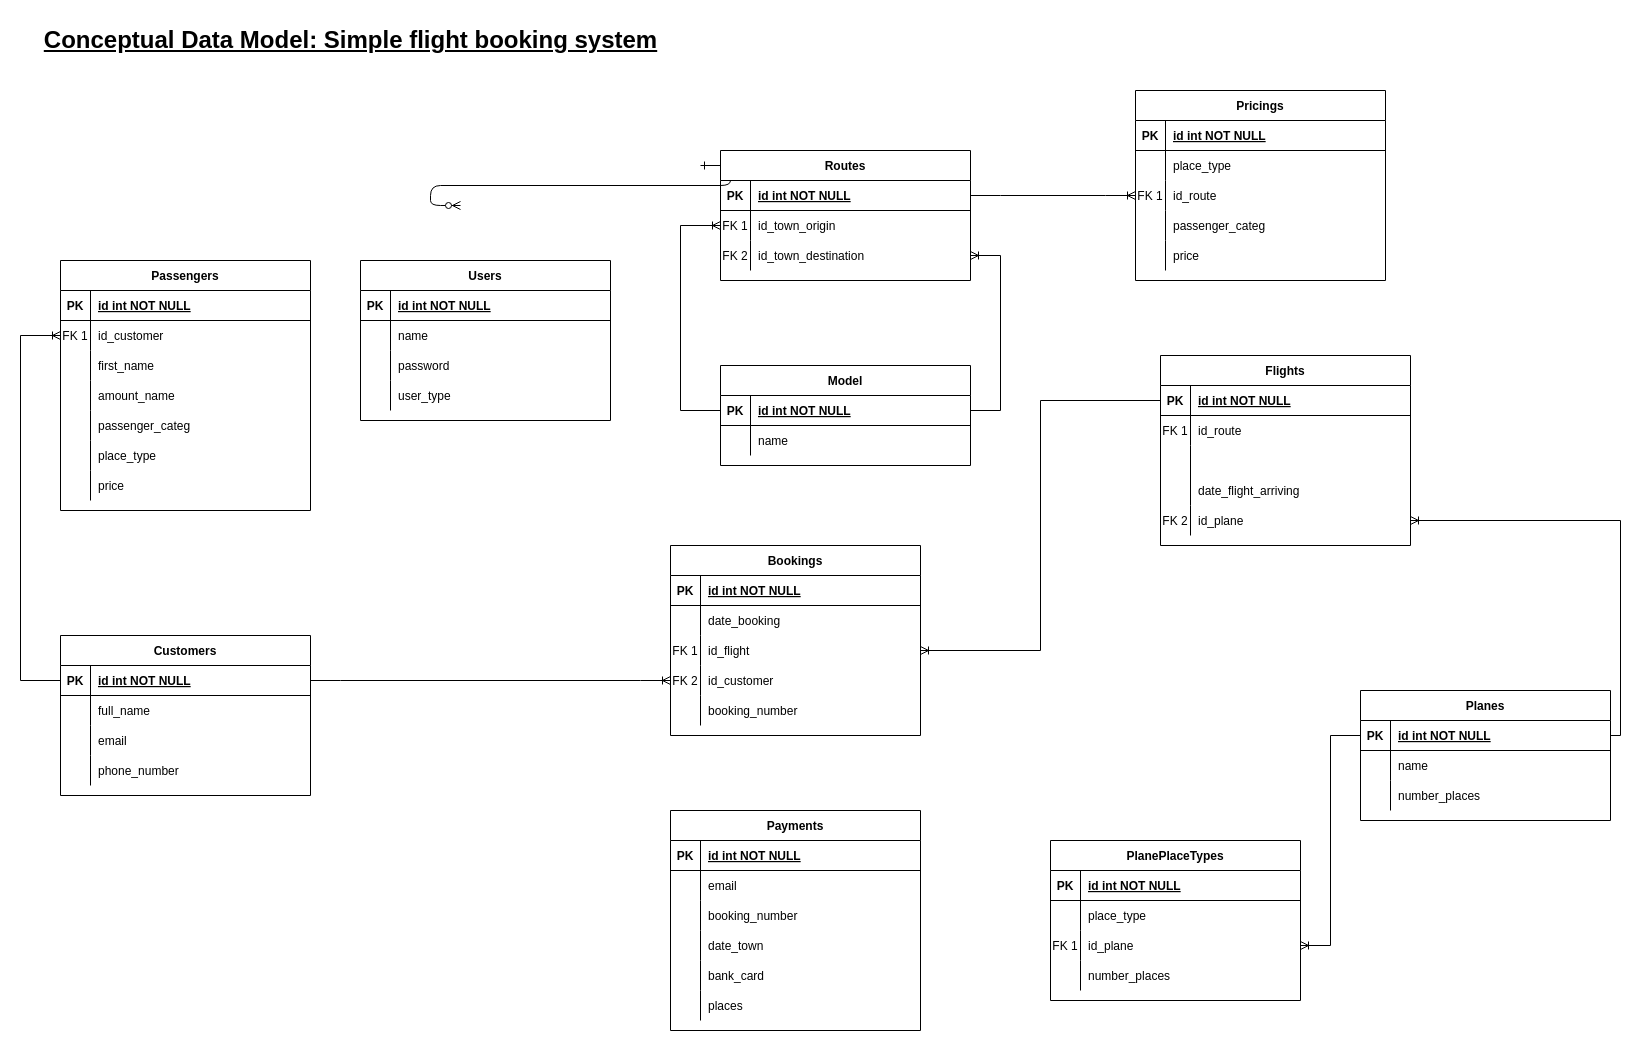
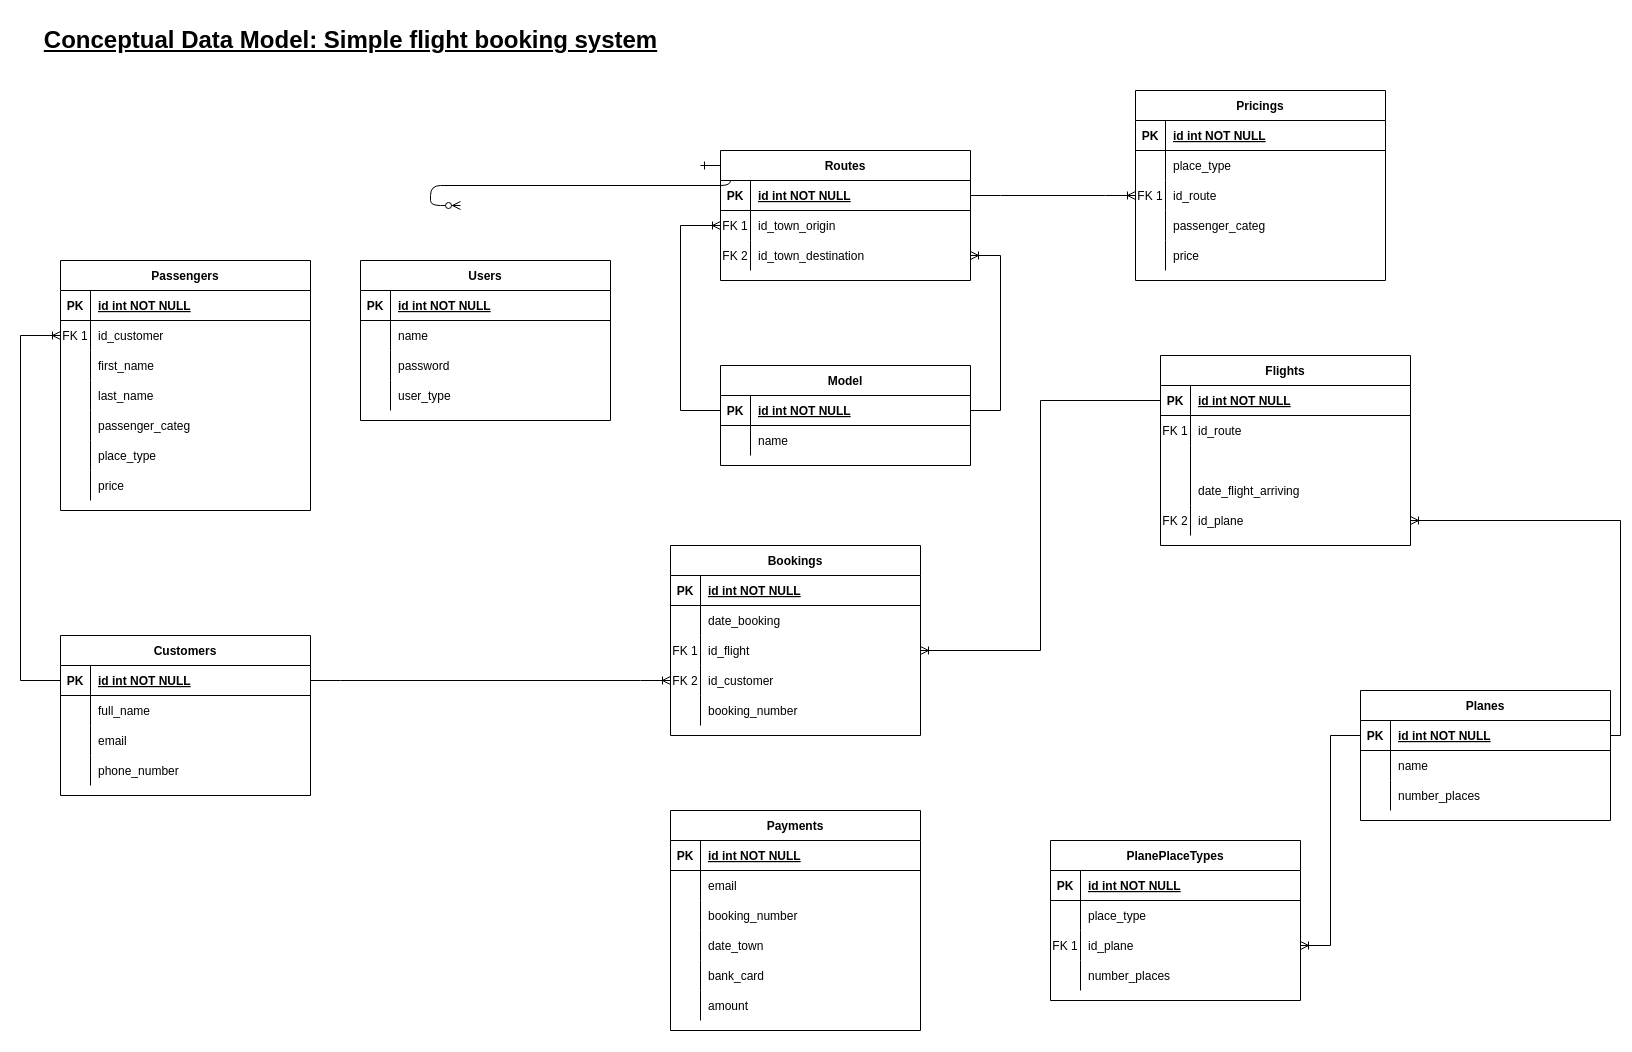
node "amount_name": label "amount_name" -> "last_name"
node "places": label "places" -> "amount"
